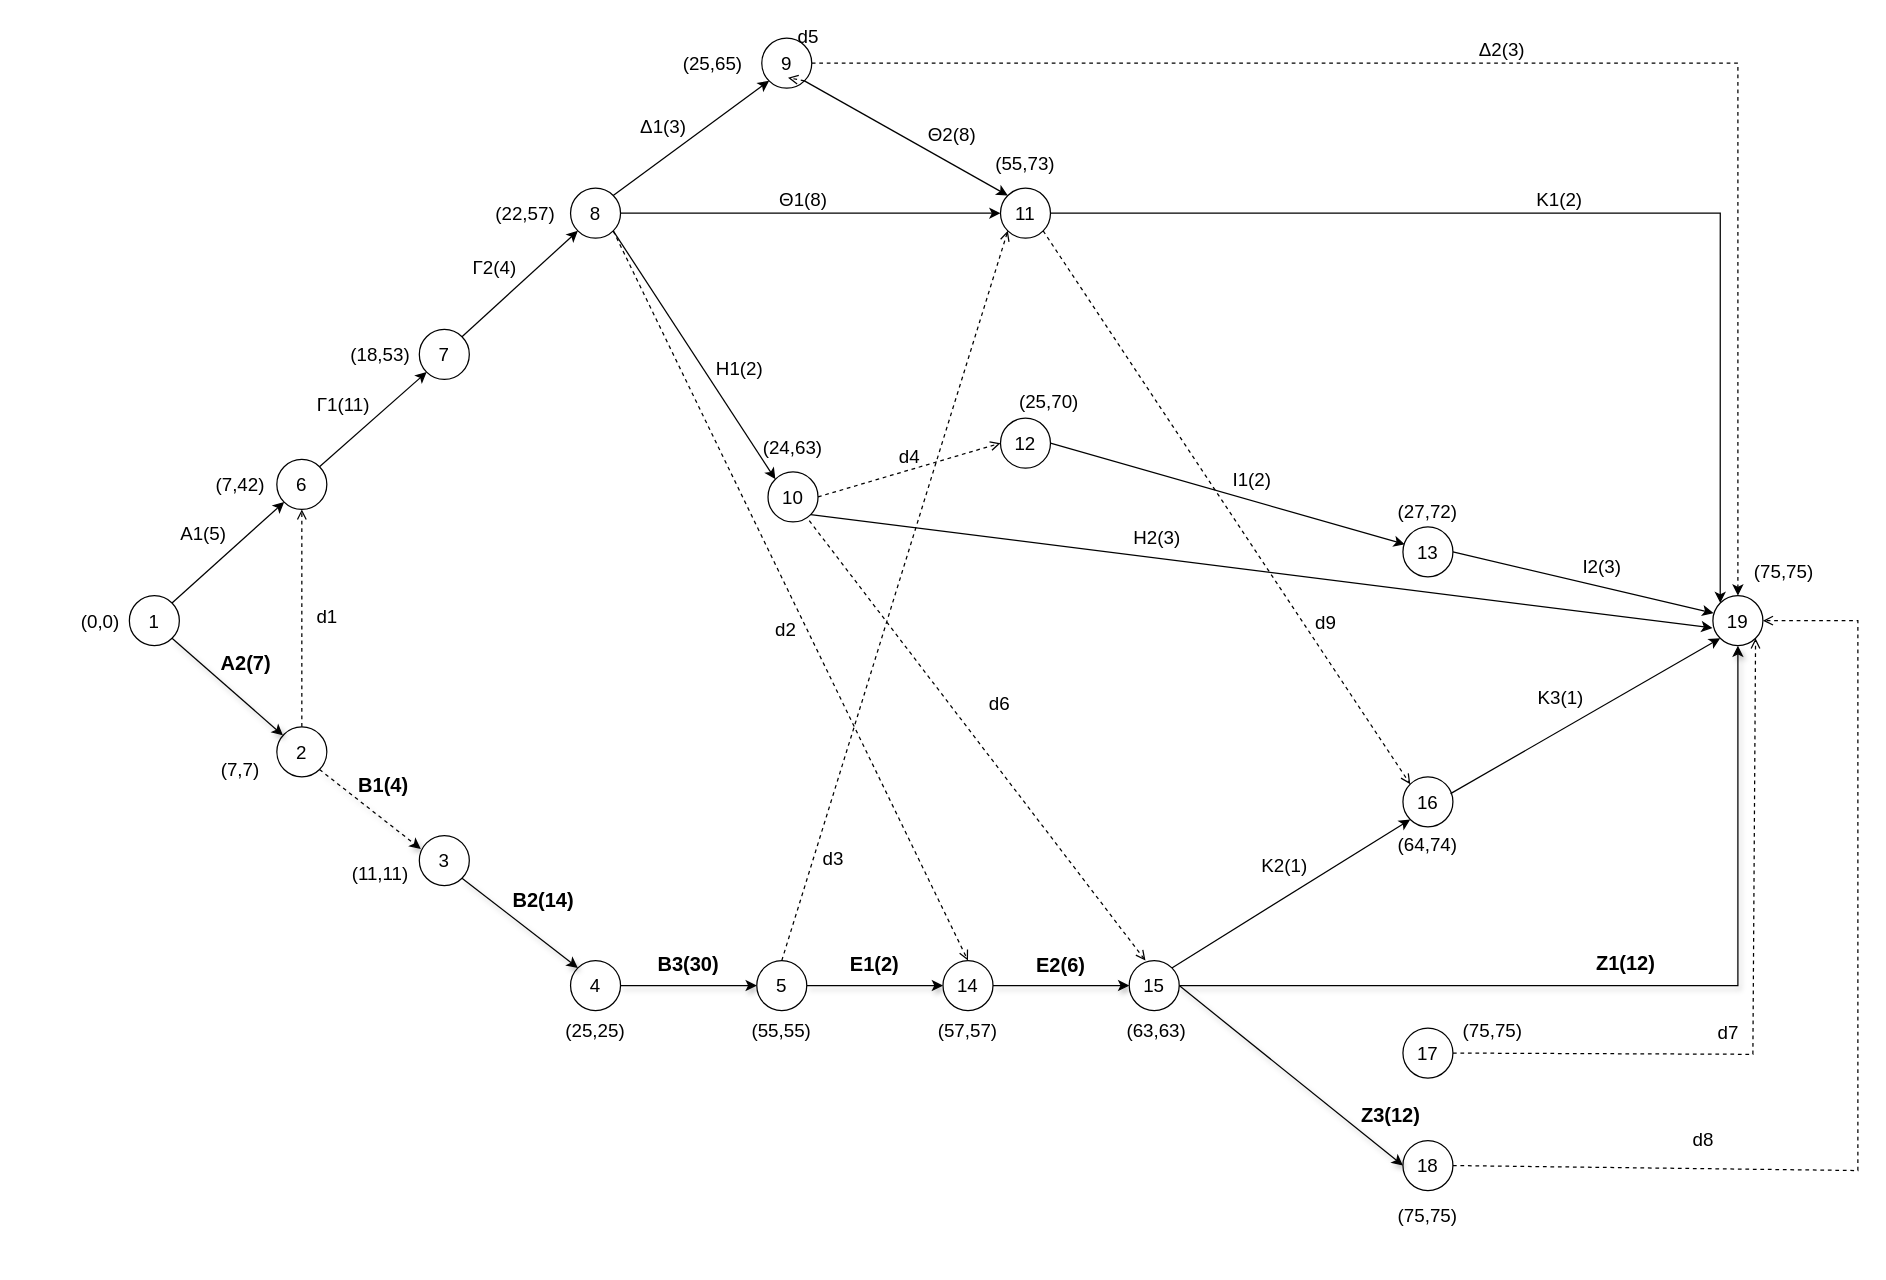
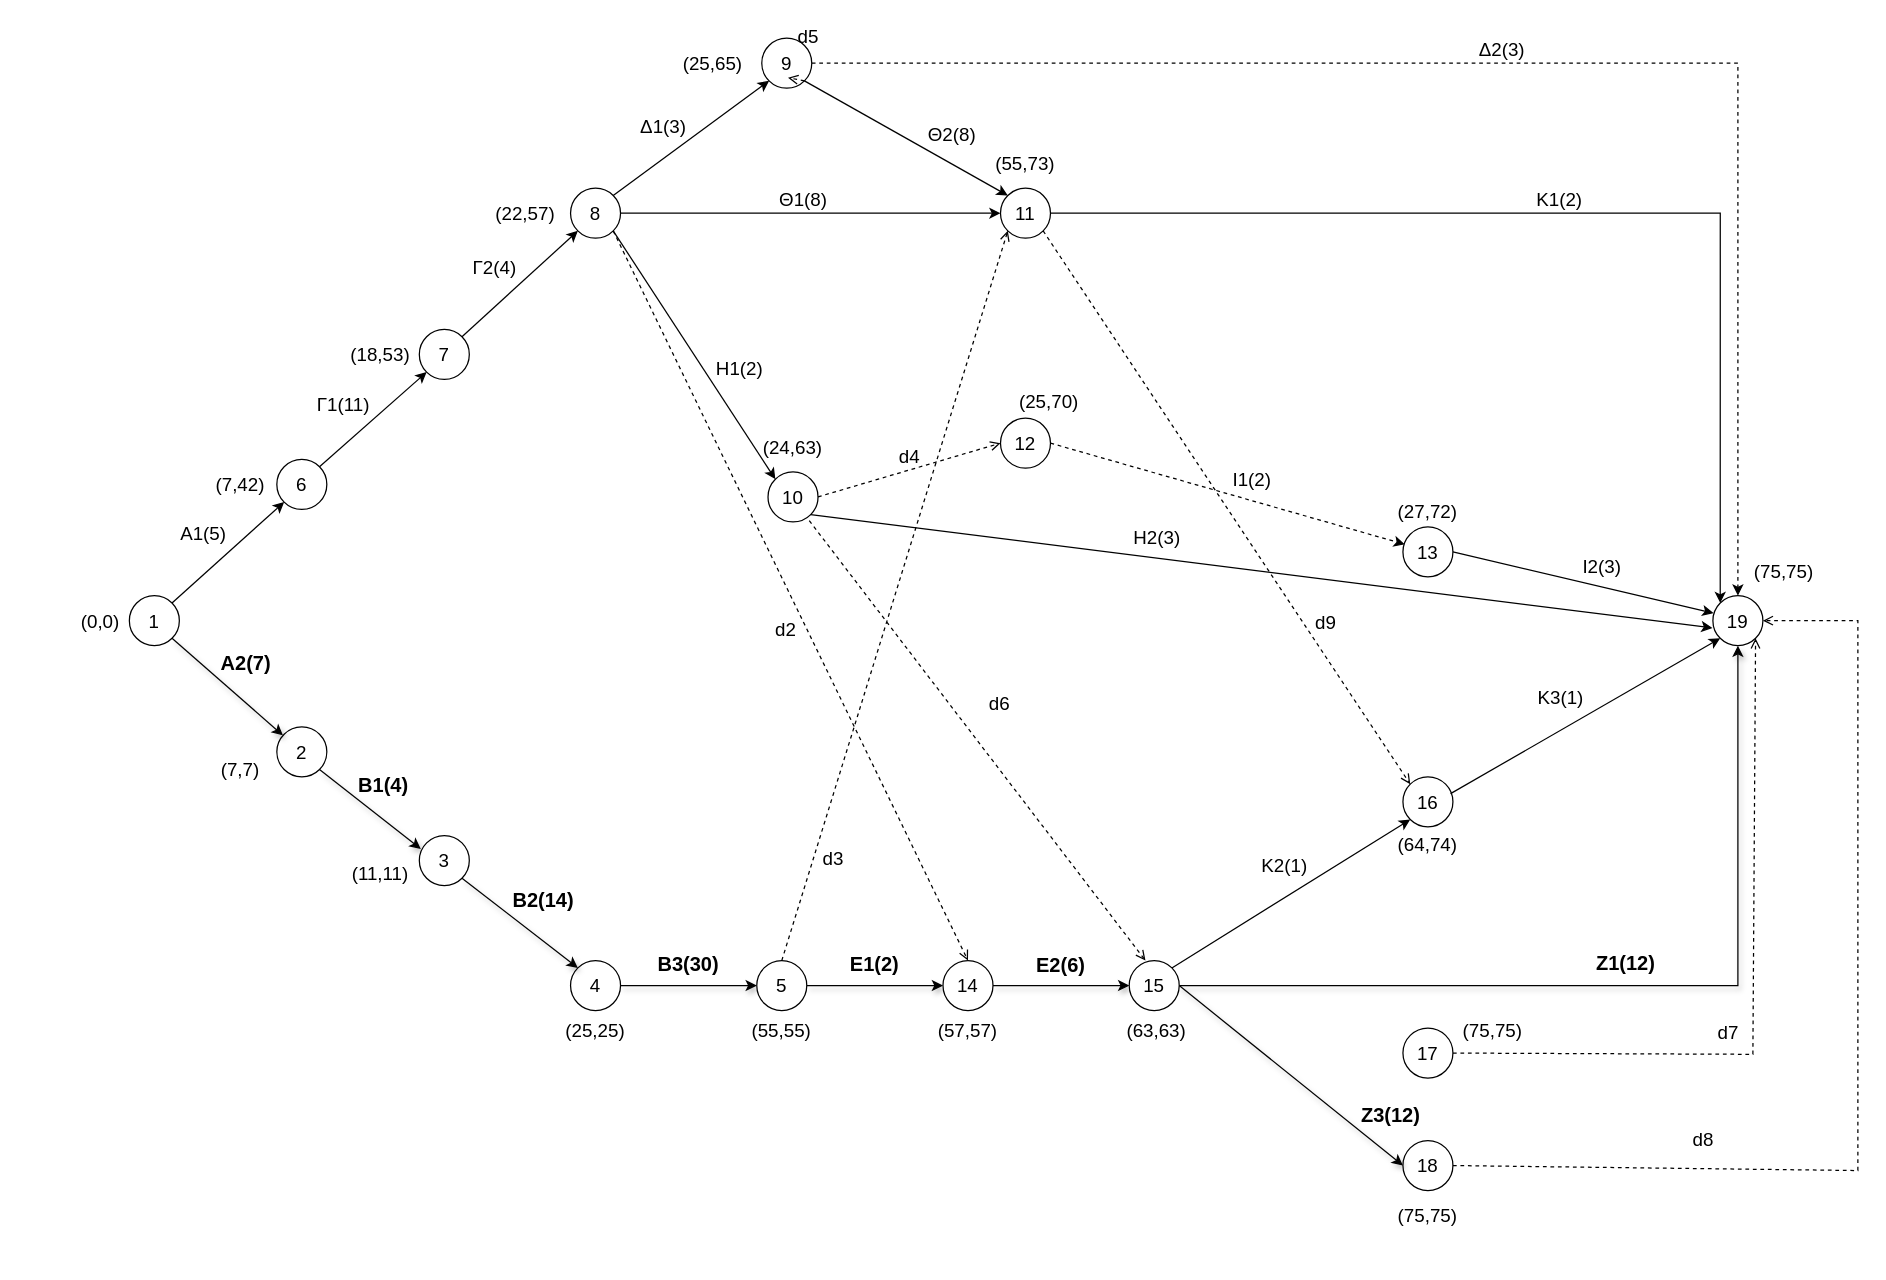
edge "12" -> "13": style solid -> dashed
edge "2" -> "6": removed, label "d1"
edge "2" -> "3": style dashed -> solid
